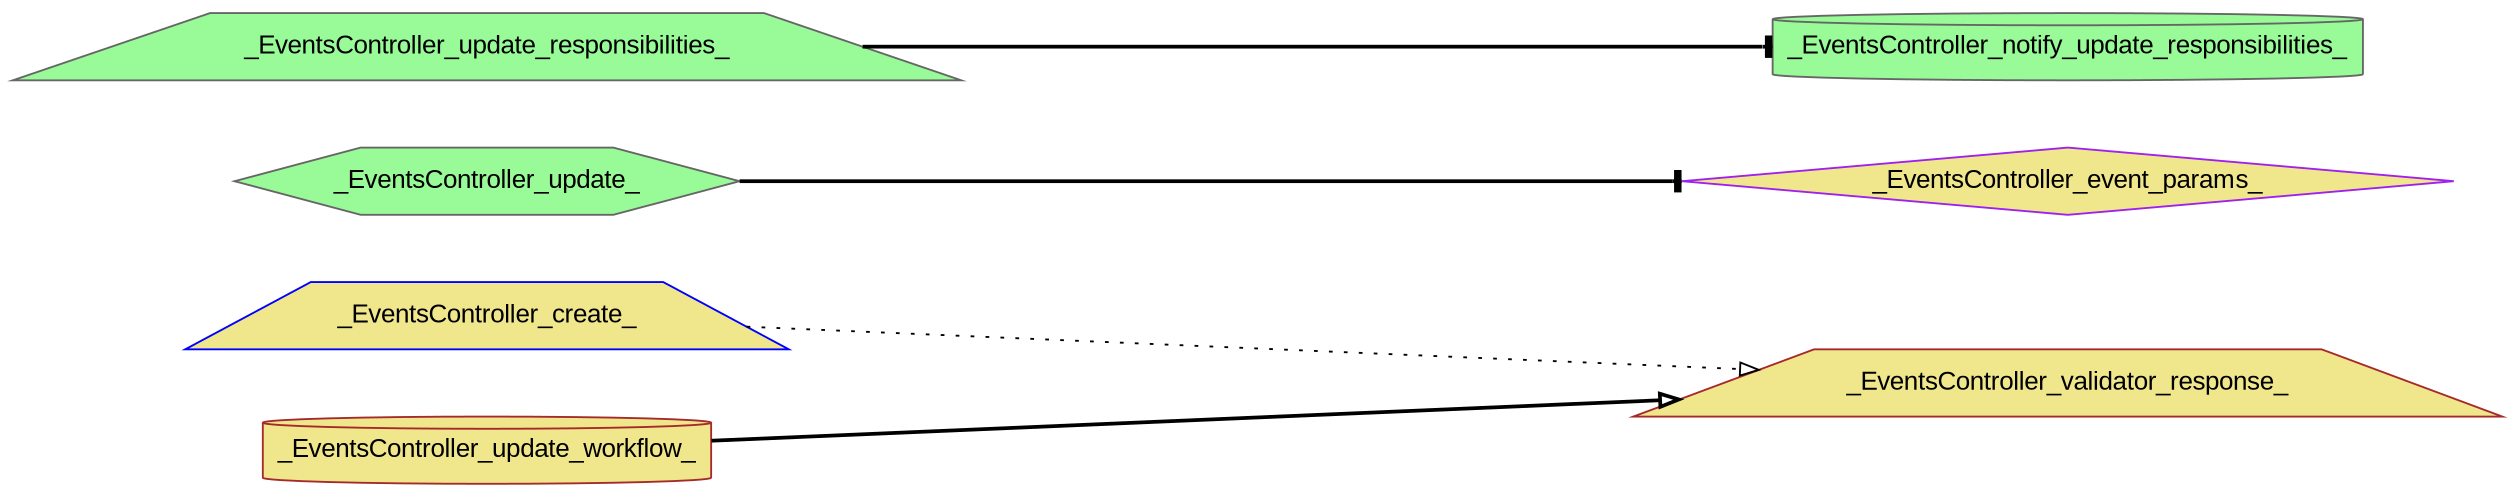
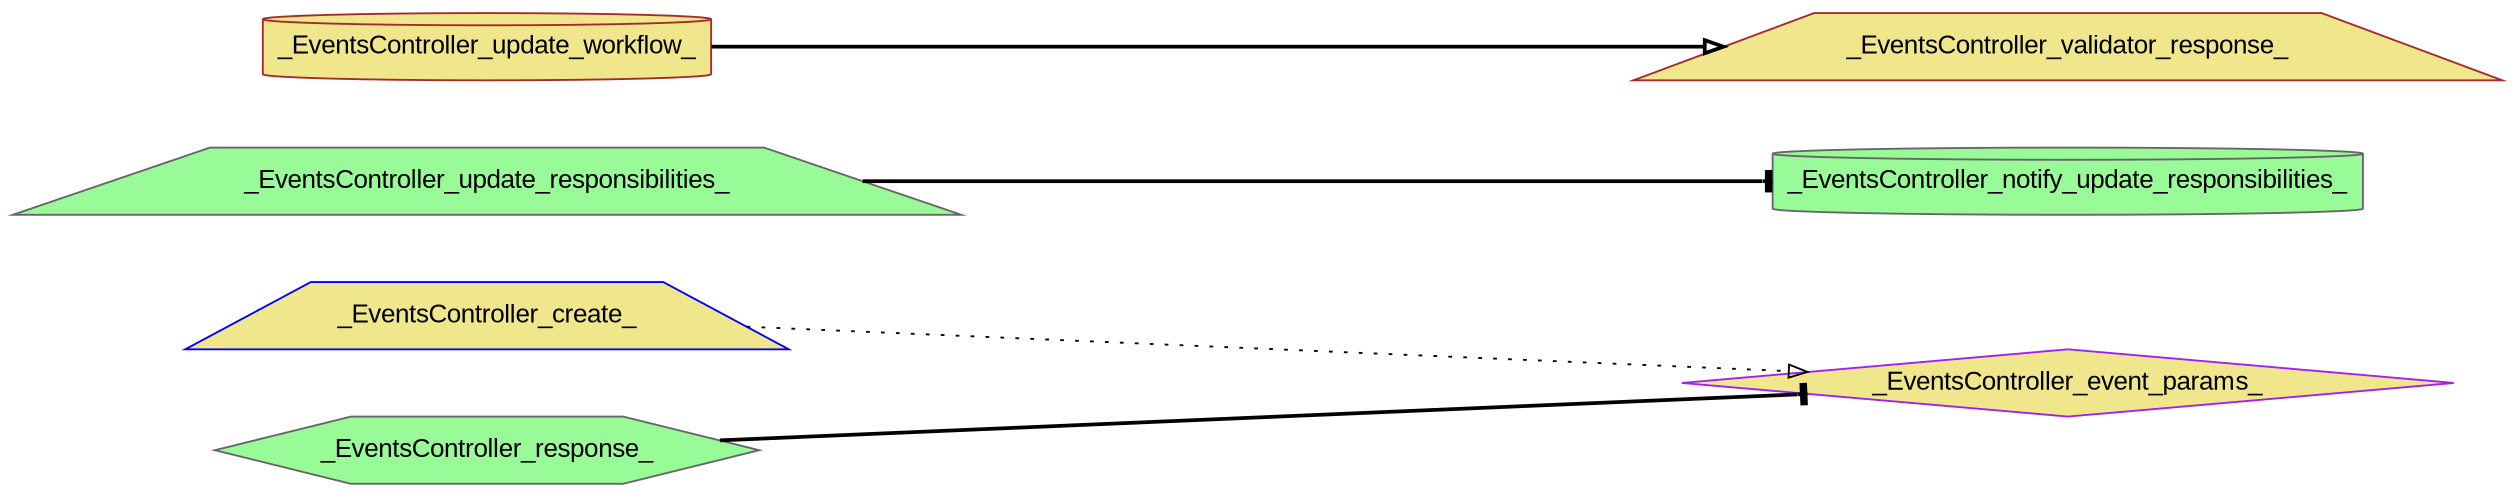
node "_EventsController_update_": label "_EventsController_update_" -> "_EventsController_response_"
edge "_EventsController_create_" -> "_EventsController_validator_response_": now "_EventsController_create_" -> "_EventsController_event_params_"
